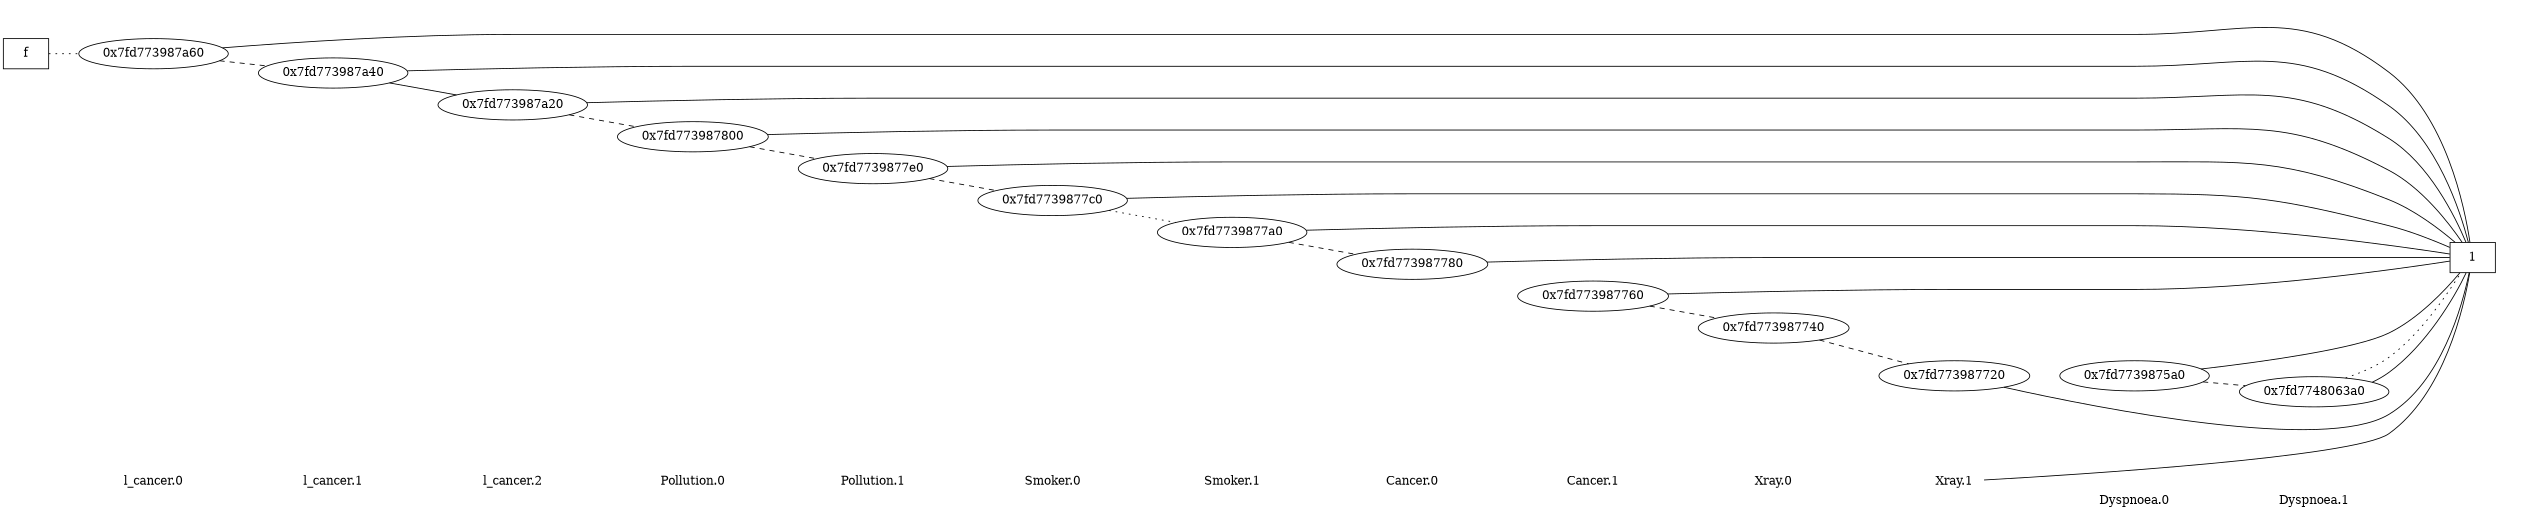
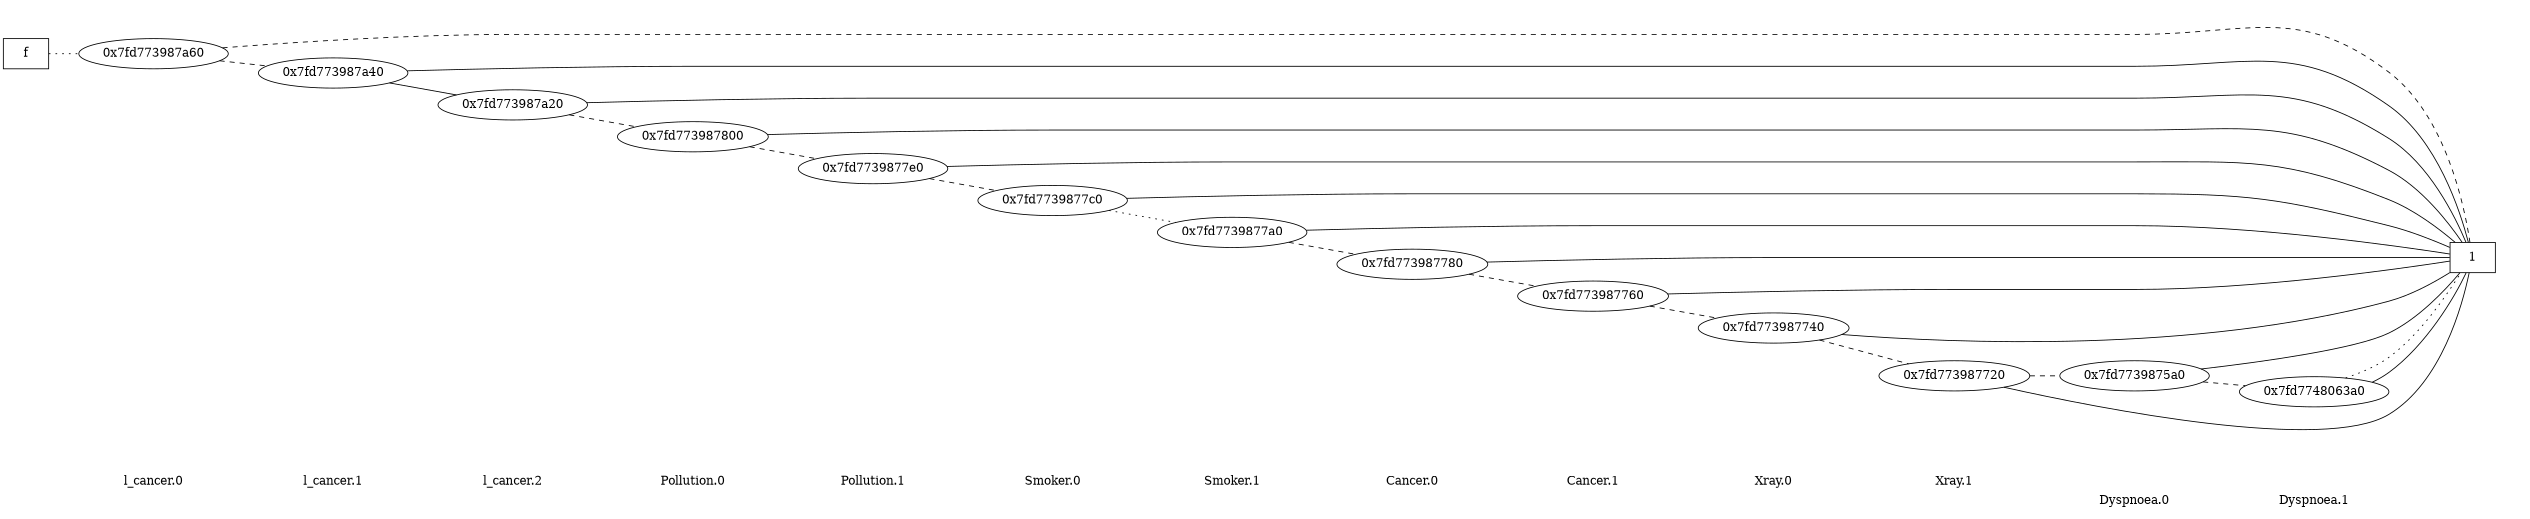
edge "0x7fd773987a60" -- "1": style solid -> dashed
edge "0x7fd773987780" -- "0x7fd773987760": added
edge "0x7fd773987720" -- "0x7fd7739875a0": added
edge "1" -- "Xray.1": now "1" -- "0x7fd773987740"
